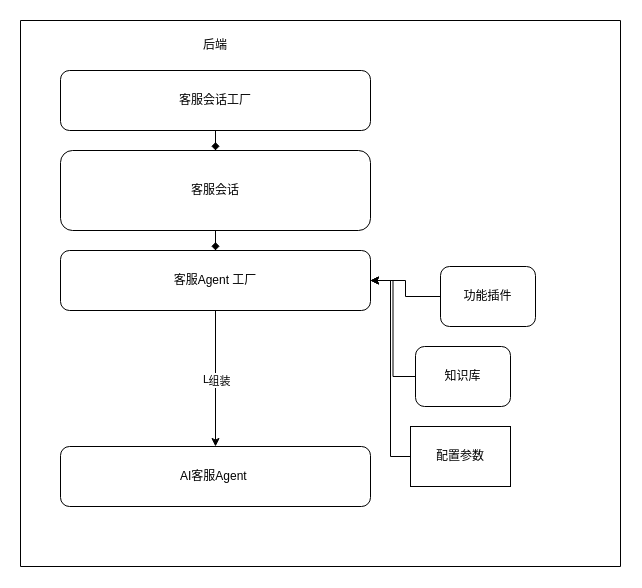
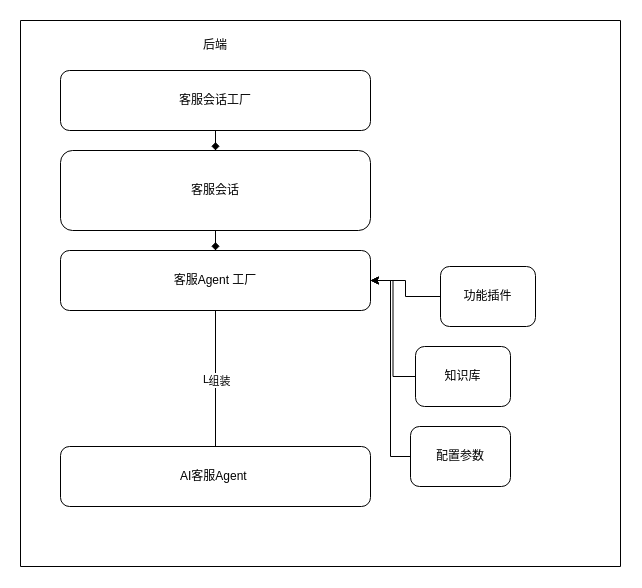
edge "客服Agent 工厂" -> "AI客服Agent": arrowhead classic -> none
node "配置参数": shape rectangle -> rounded rectangle
